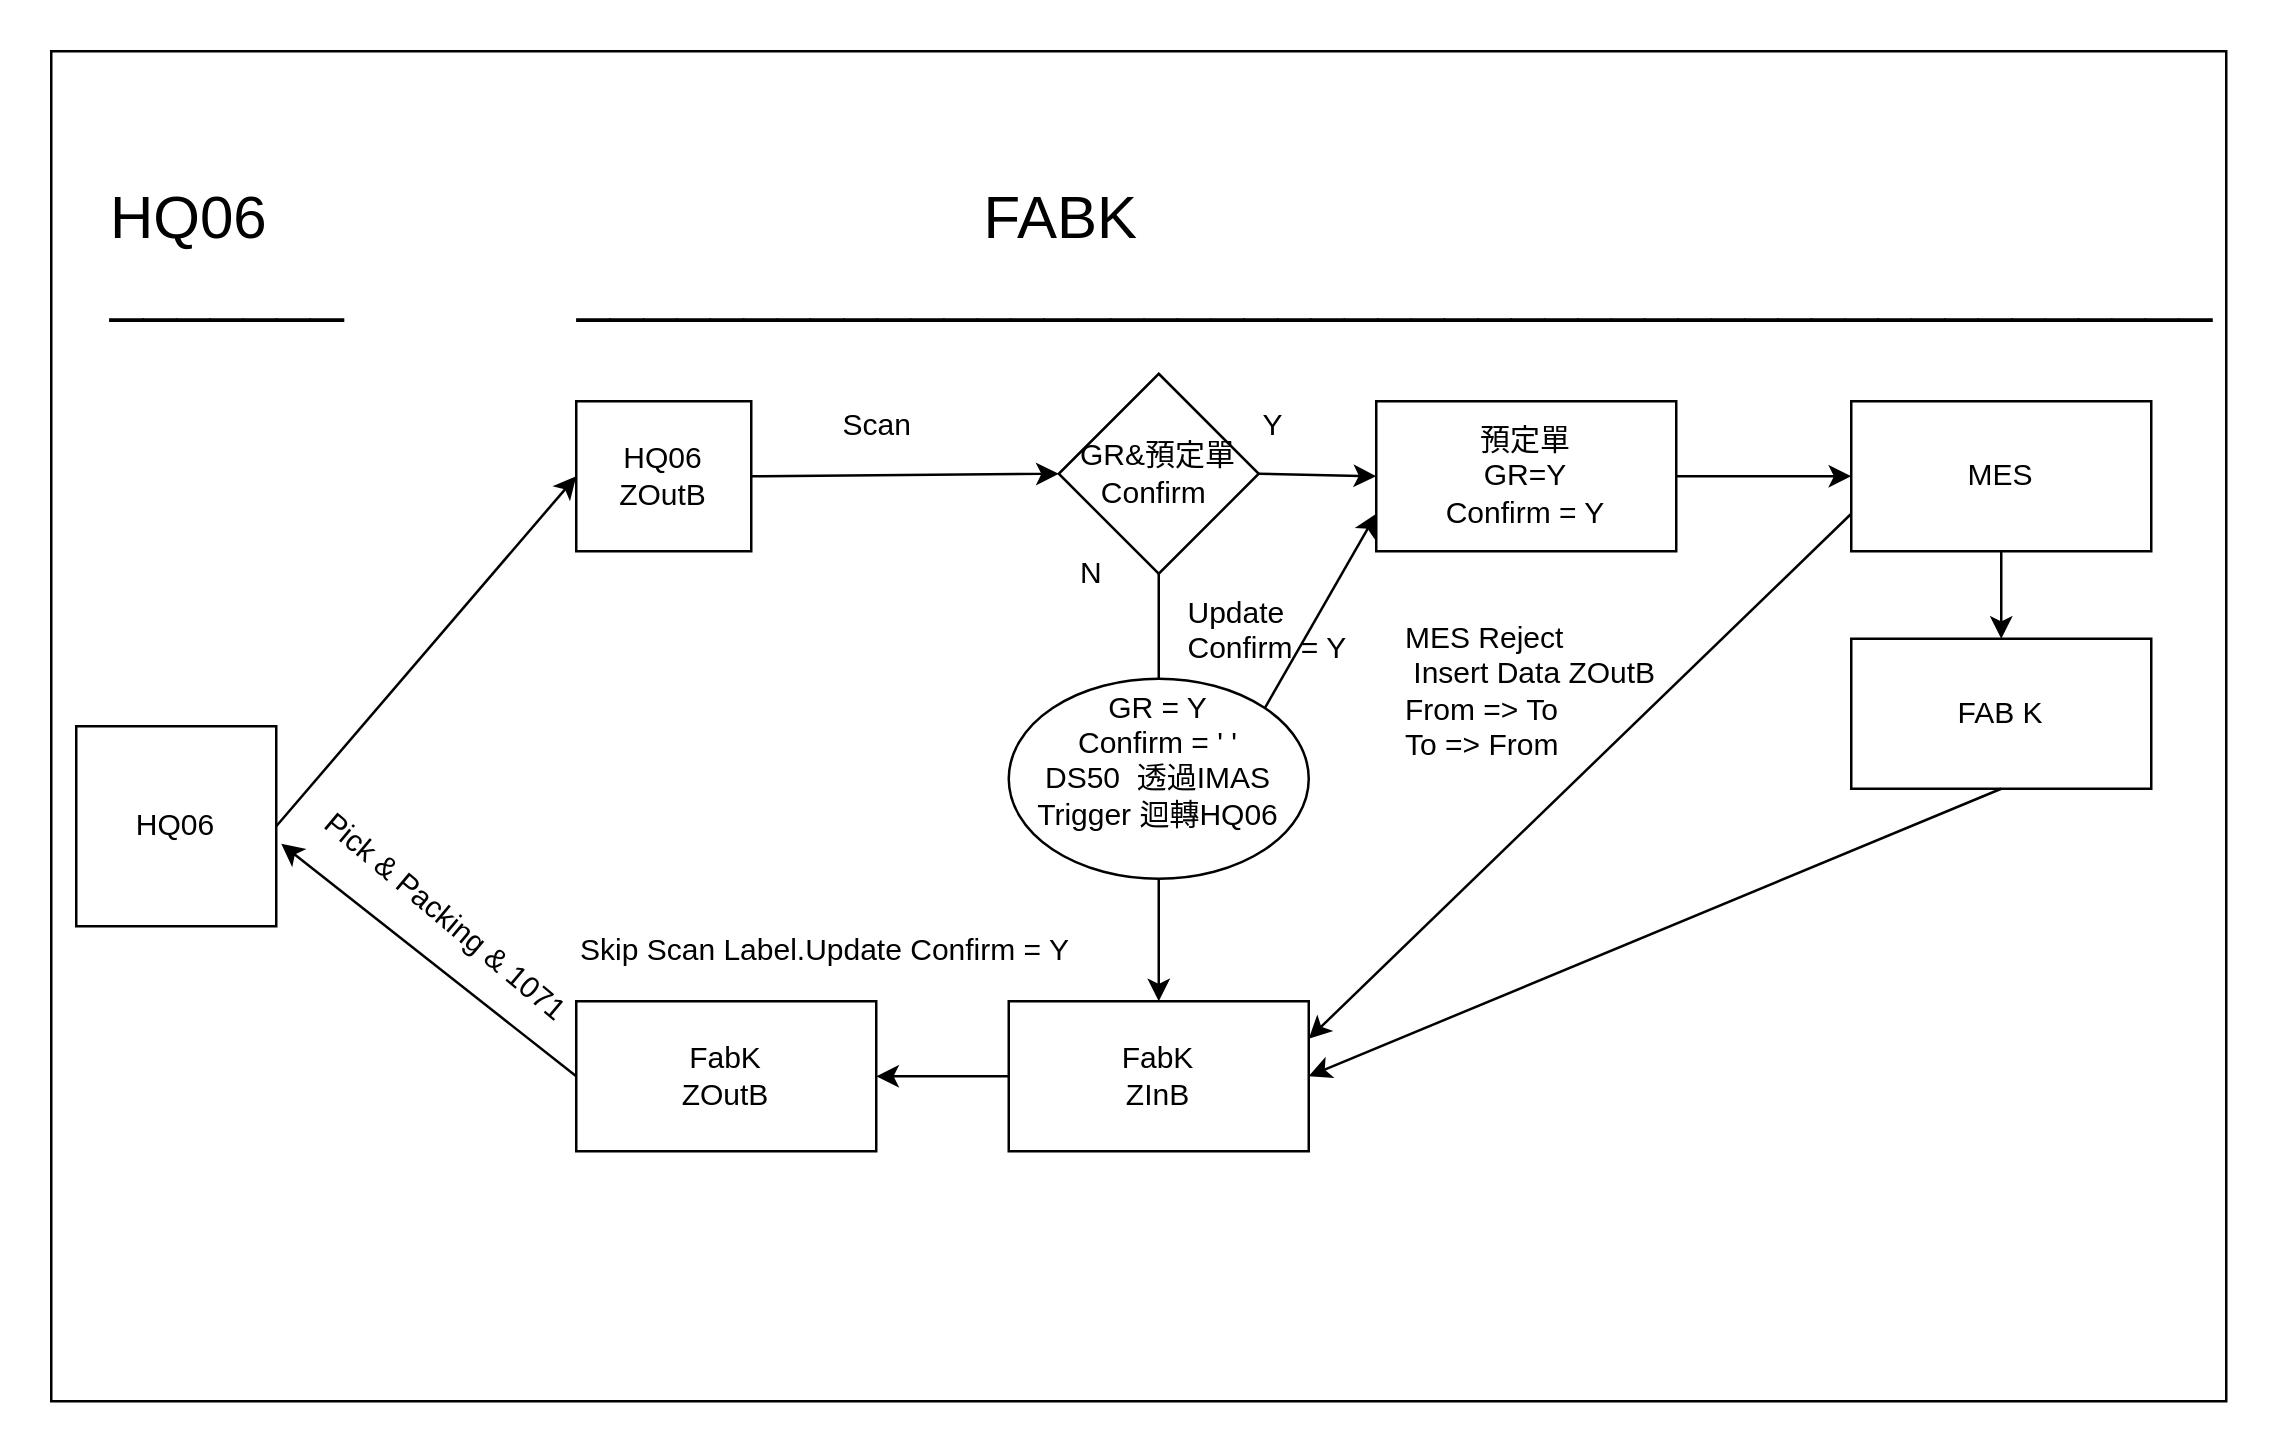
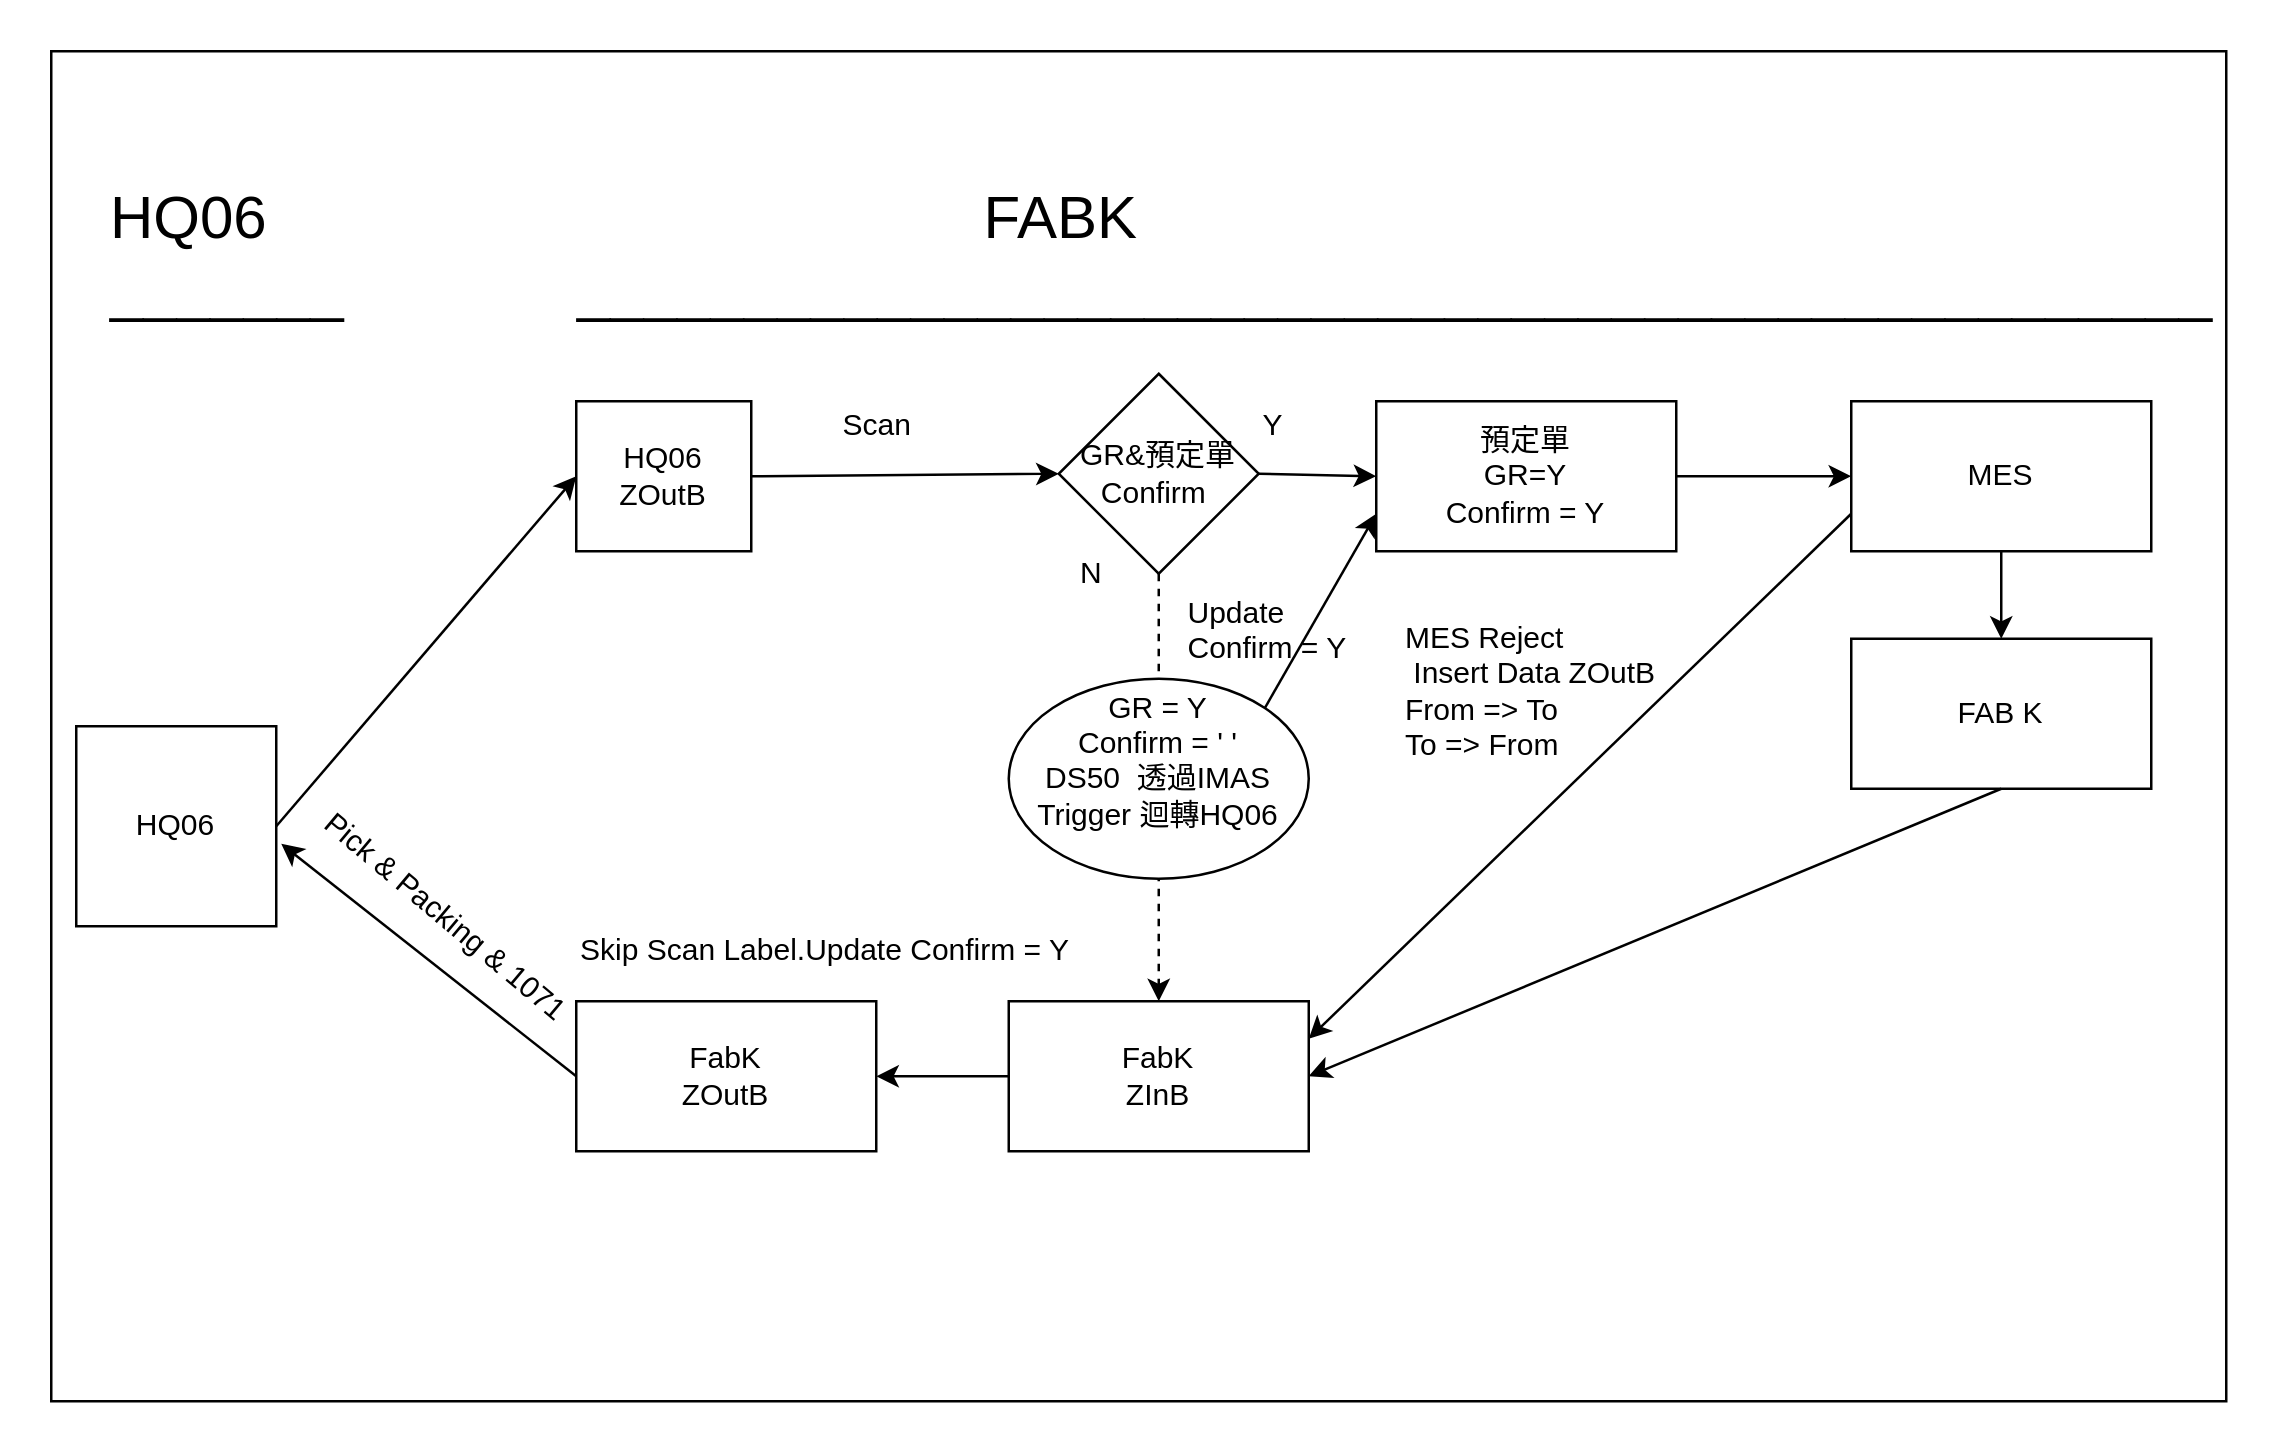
edge "GR&預定單Confirm" -> "FabK ZInB": style solid -> dashed
